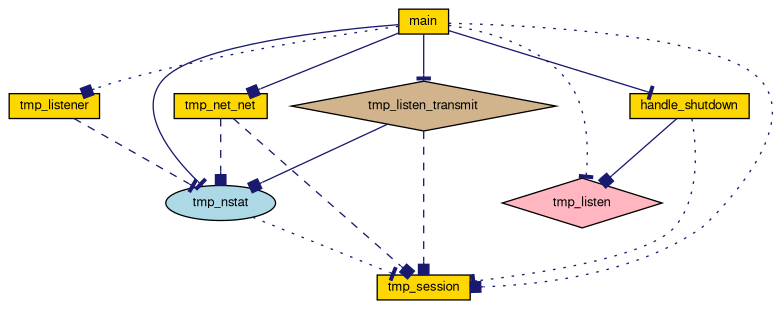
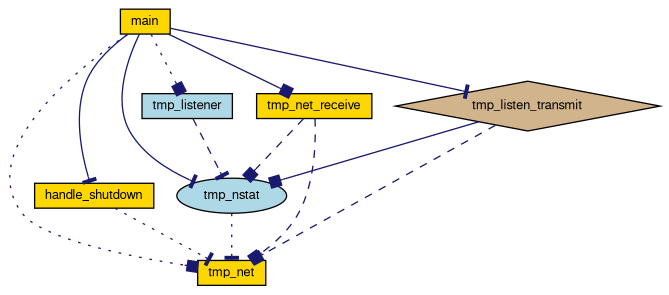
node "tmp_listener": fillcolor gold -> lightblue
node "tmp_net_net": label "tmp_net_net" -> "tmp_net_receive"
node "tmp_listen": removed
node "tmp_session": label "tmp_session" -> "tmp_net"
